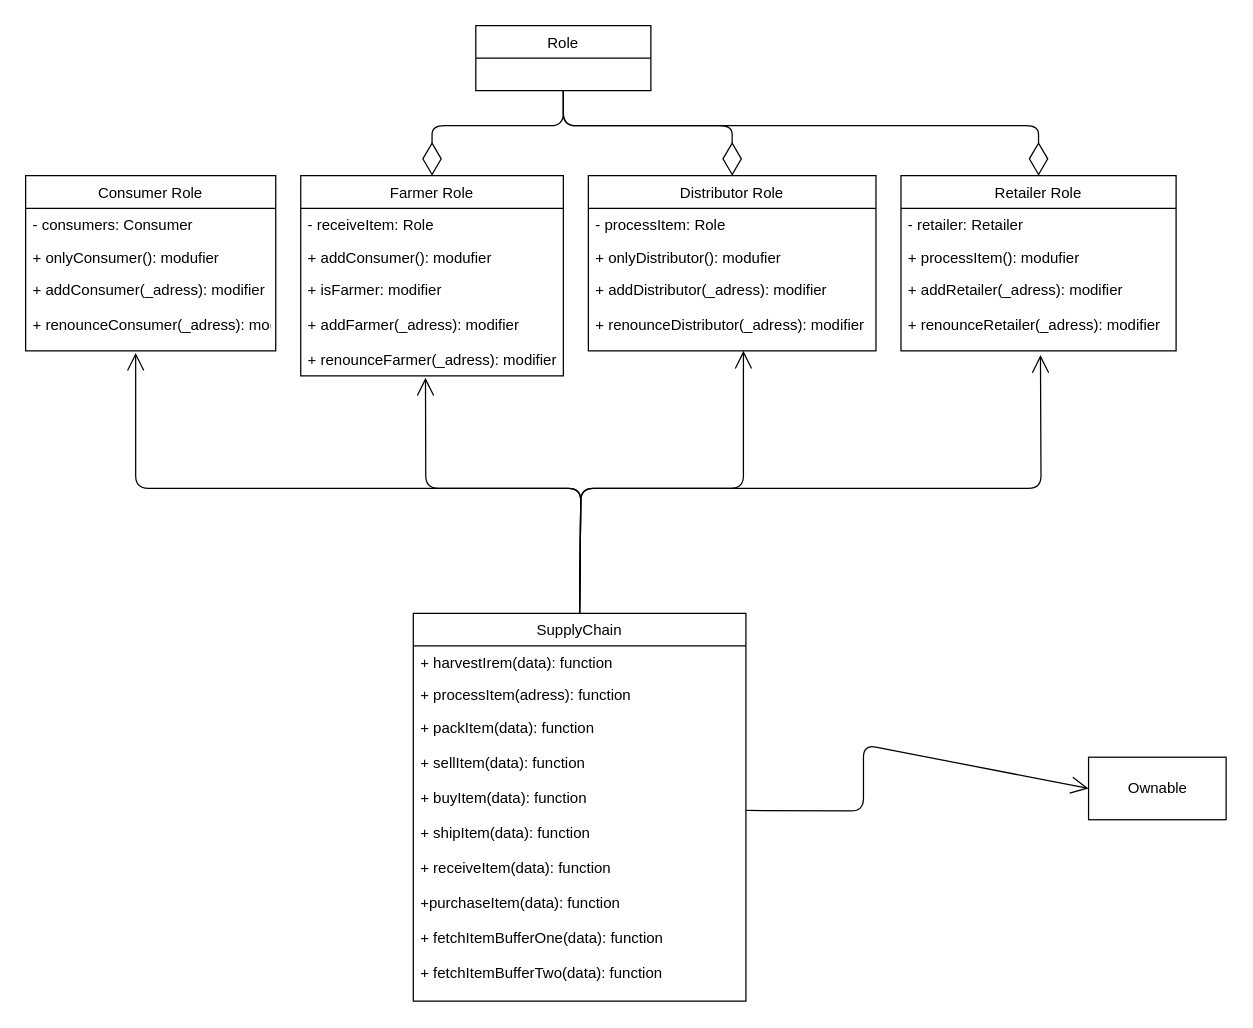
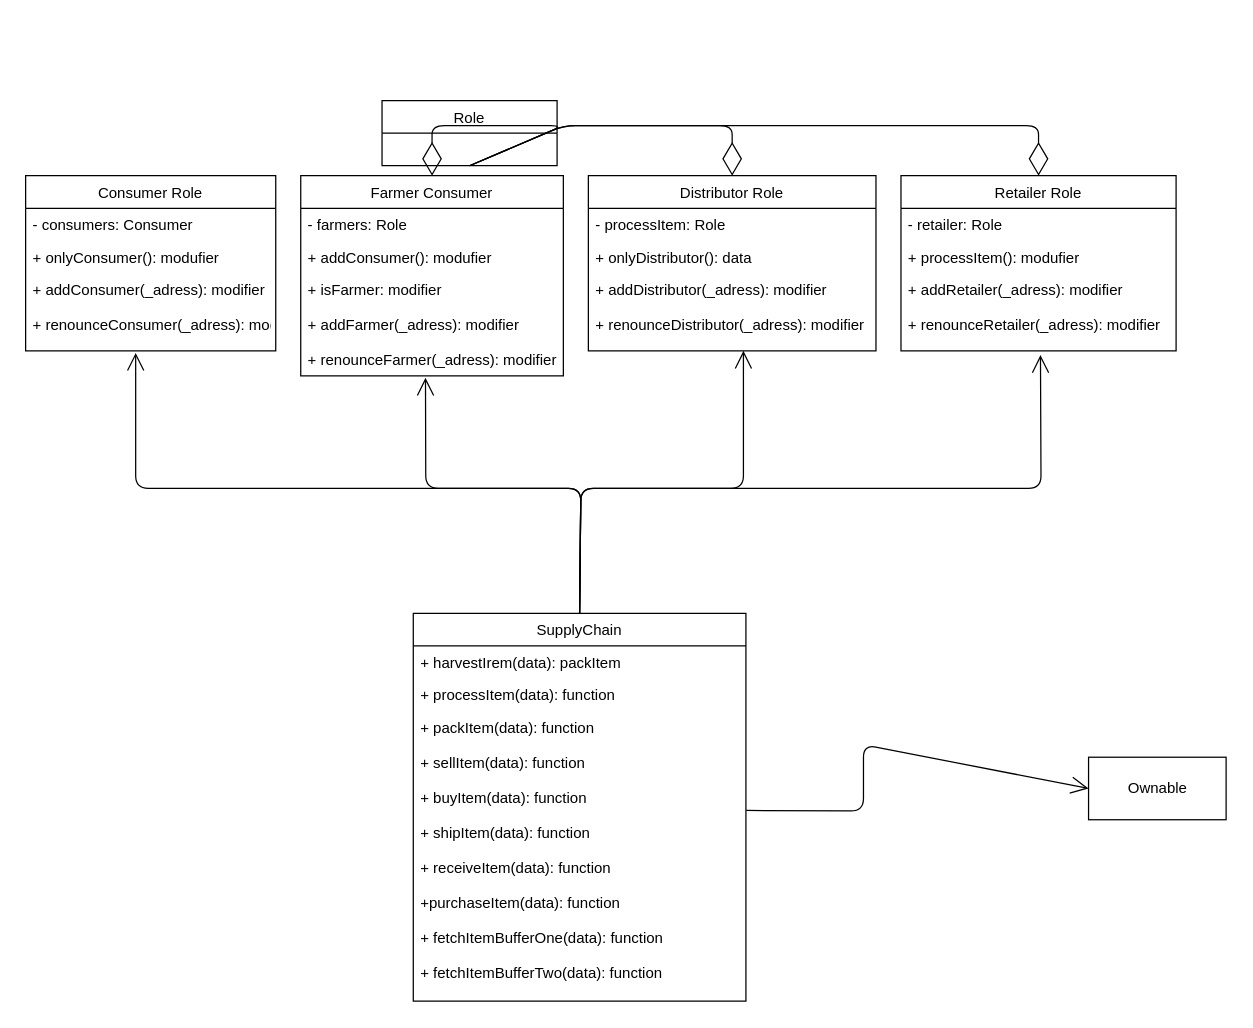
node "Role": moved (563, 58) -> (469, 133)
node "Farmer Role": label "Farmer Role" -> "Farmer Consumer"
node "- receiveItem: Role": label "- receiveItem: Role" -> "- farmers: Role"
node "- retailer: Retailer": label "- retailer: Retailer" -> "- retailer: Role"
node "+ onlyDistributor(): modufier": label "+ onlyDistributor(): modufier" -> "+ onlyDistributor(): data"
node "+ harvestIrem(data): function": label "+ harvestIrem(data): function" -> "+ harvestIrem(data): packItem"
node "+ processItem(adress): function": label "+ processItem(adress): function" -> "+ processItem(data): function"
